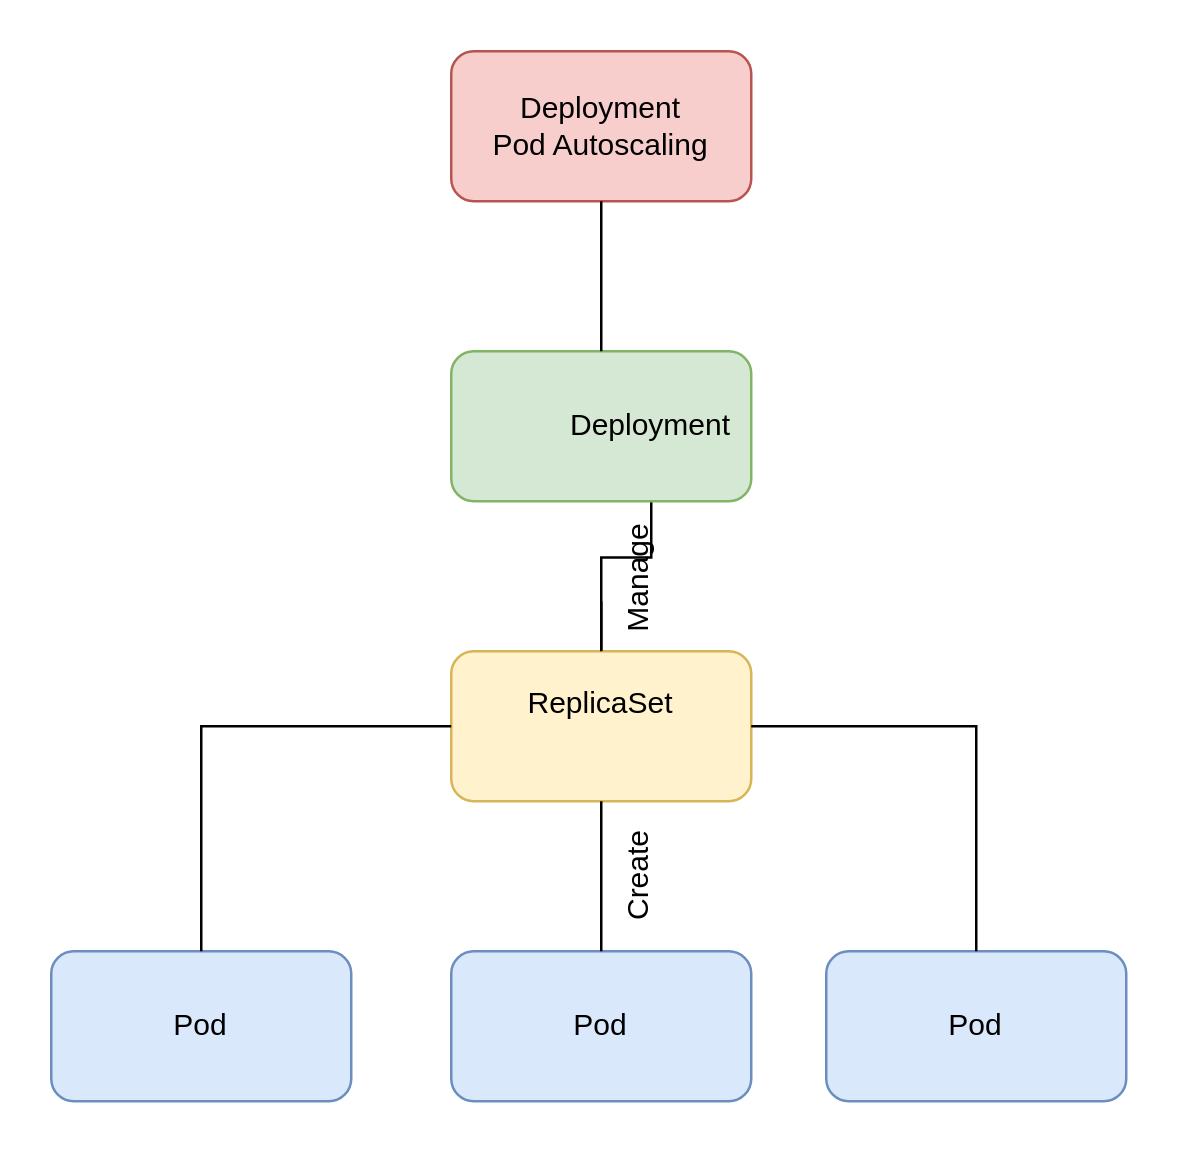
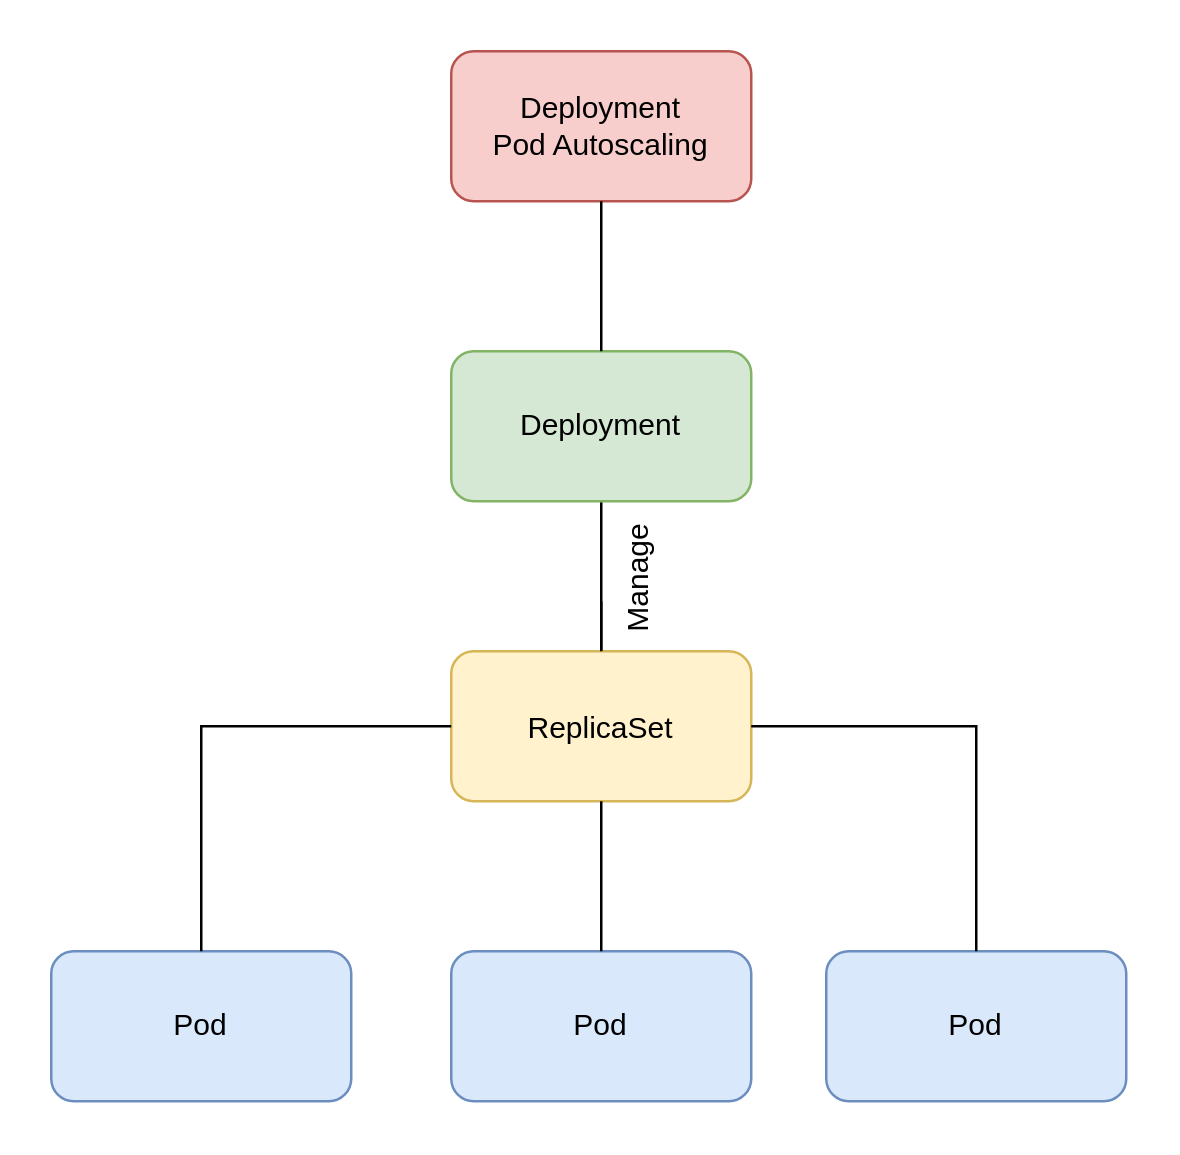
node "Deployment": moved (651, 426) -> (601, 426)
node "ReplicaSet": moved (601, 722) -> (601, 747)
node "Create": removed
